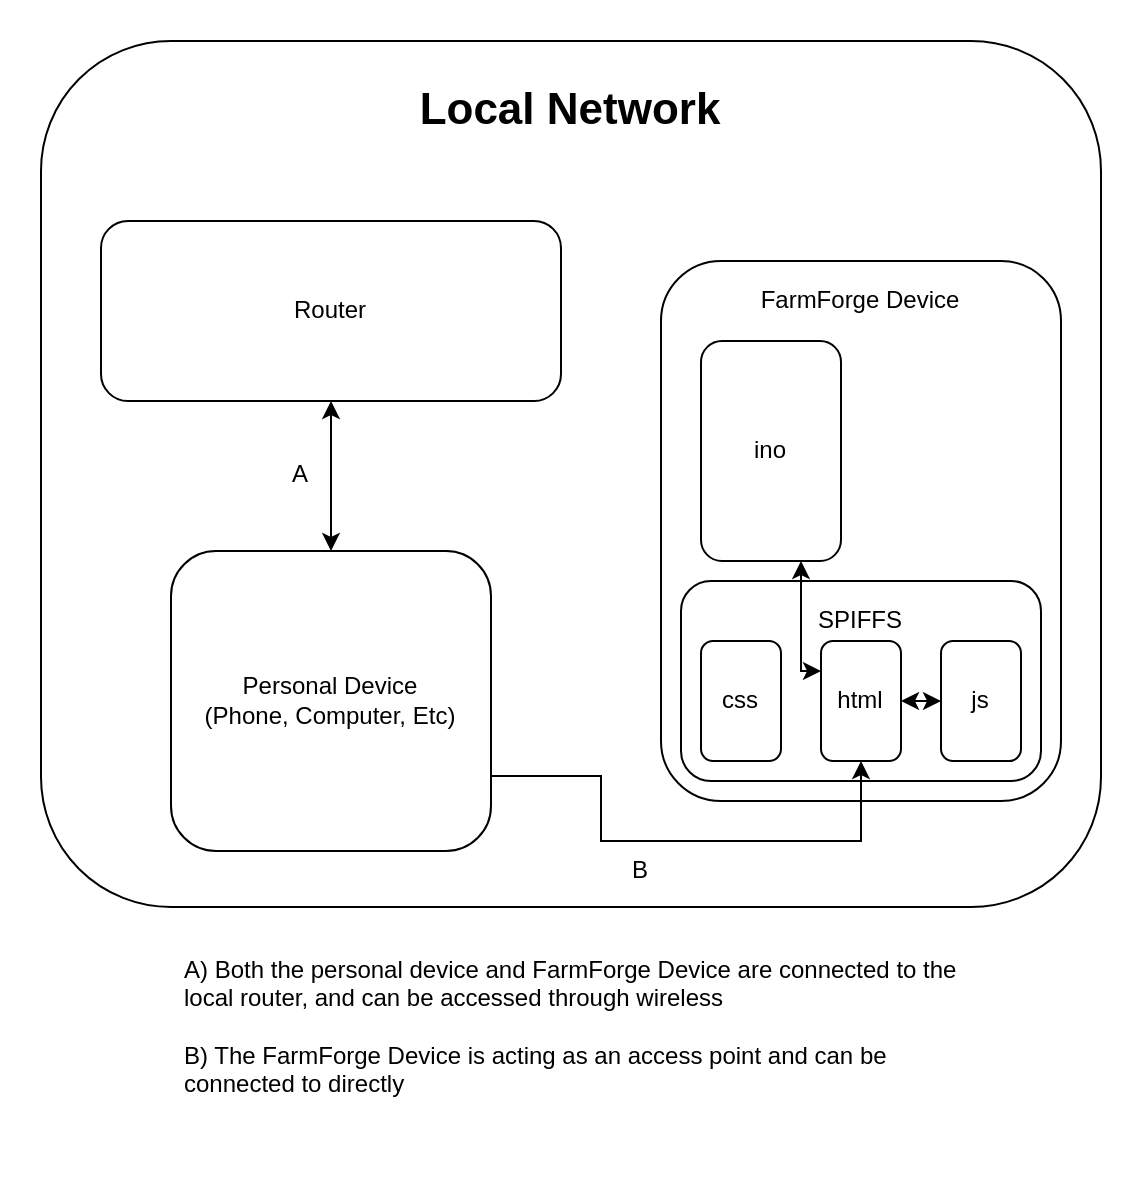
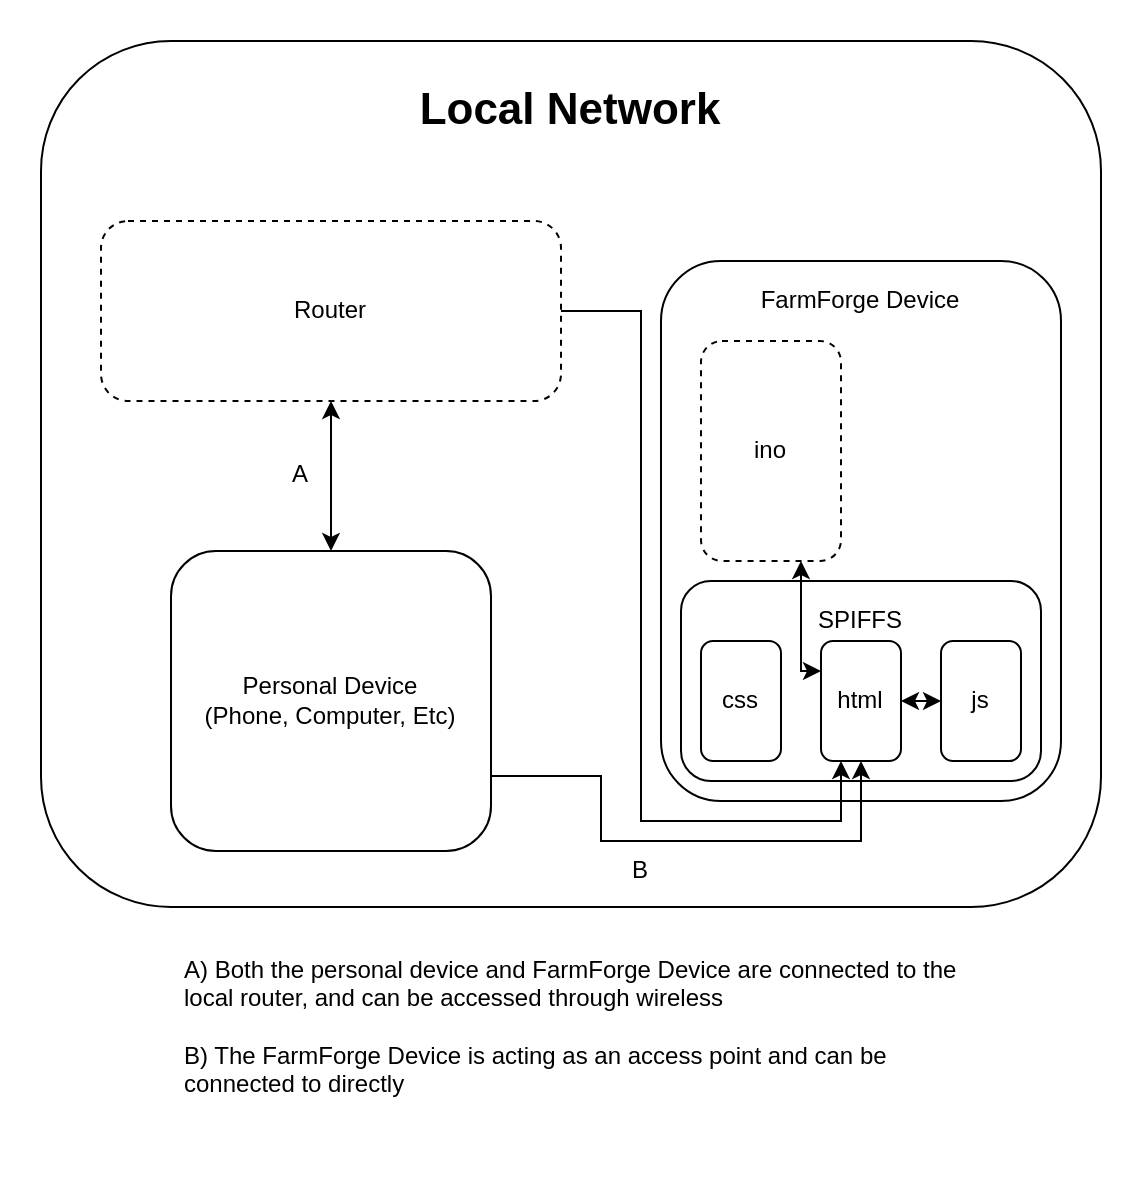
node "Router": style solid -> dashed
node "ino": style solid -> dashed
edge "Router" -> "html": added
